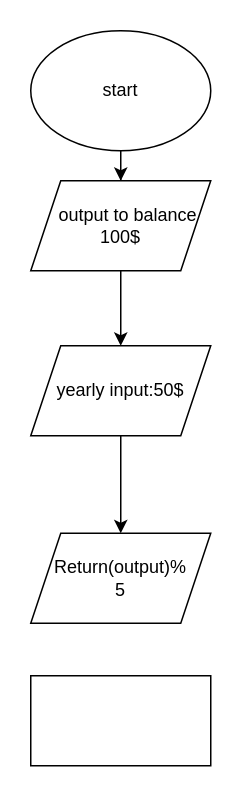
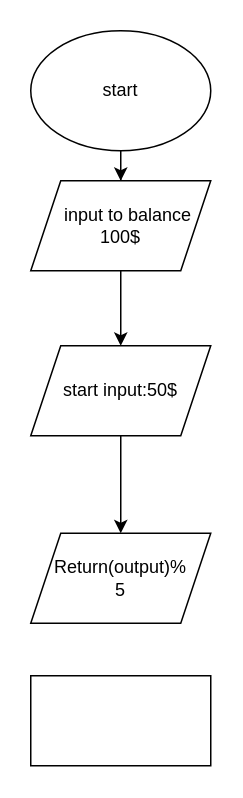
node "output to balance 100$": label "output to balance 100$" -> "input to balance 100$"
node "yearly input:50$": label "yearly input:50$" -> "start input:50$"
